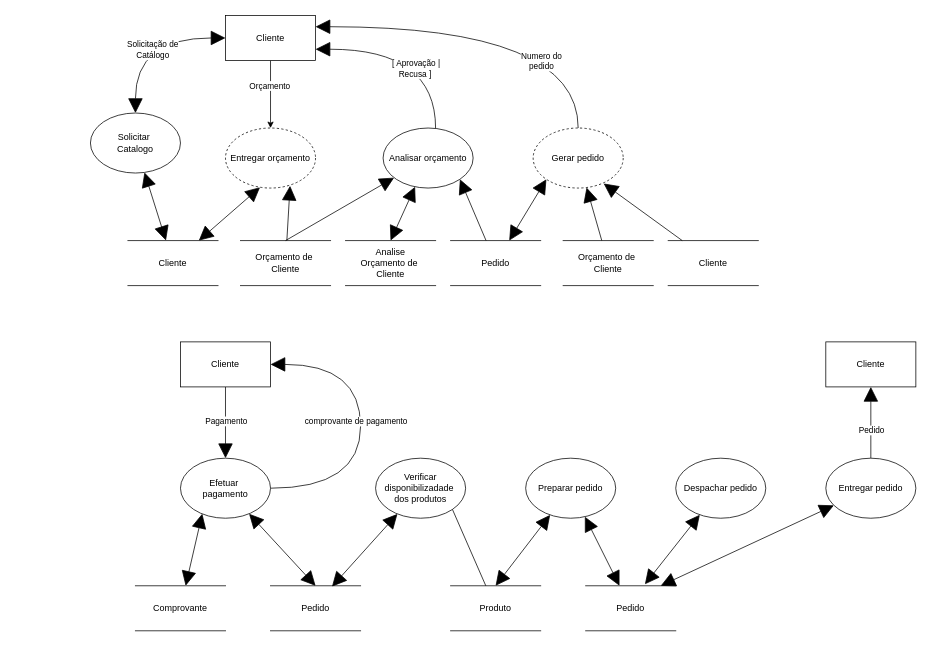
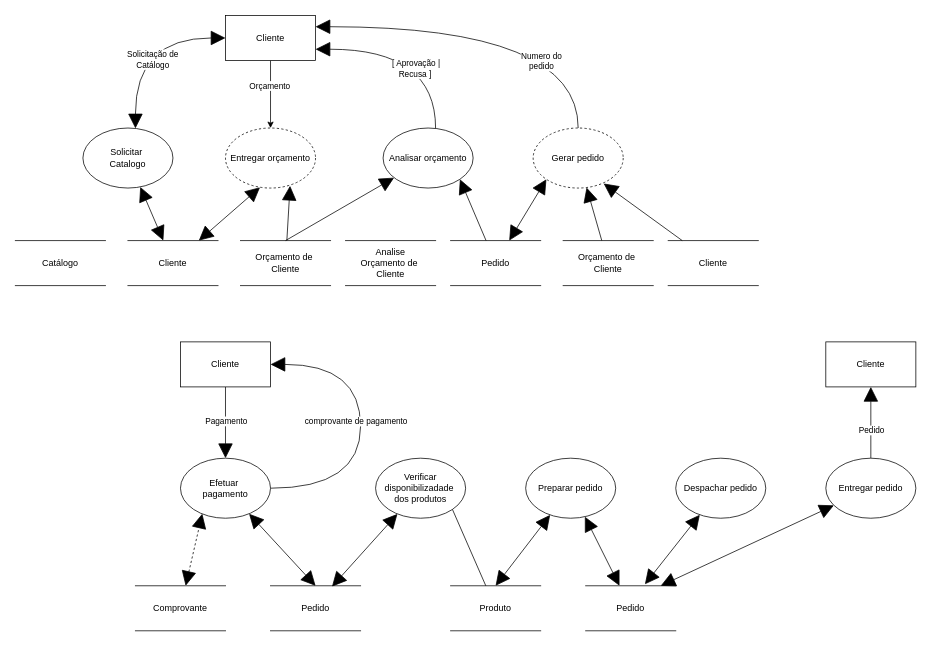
node "Solicitar Catalogo": moved (135, 143) -> (128, 158)
edge "Analisar orçamento" -- "Analise Orçamento de Cliente": removed
node "Catálogo": added
edge "Efetuar pagamento" -- "Comprovante": style solid -> dashed
